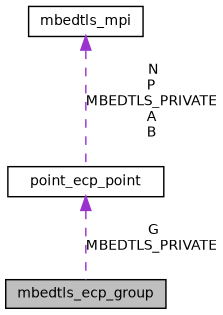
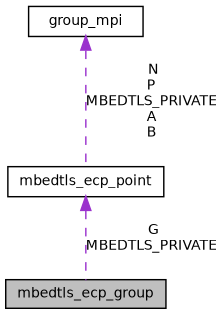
node "mbedtls_mpi": label "mbedtls_mpi" -> "group_mpi"
node "point_ecp_point": label "point_ecp_point" -> "mbedtls_ecp_point"
